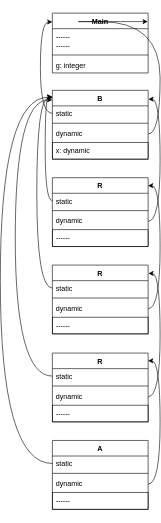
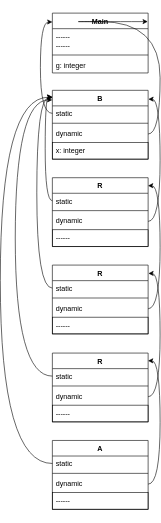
node "x: dynamic": label "x: dynamic" -> "x: integer"
